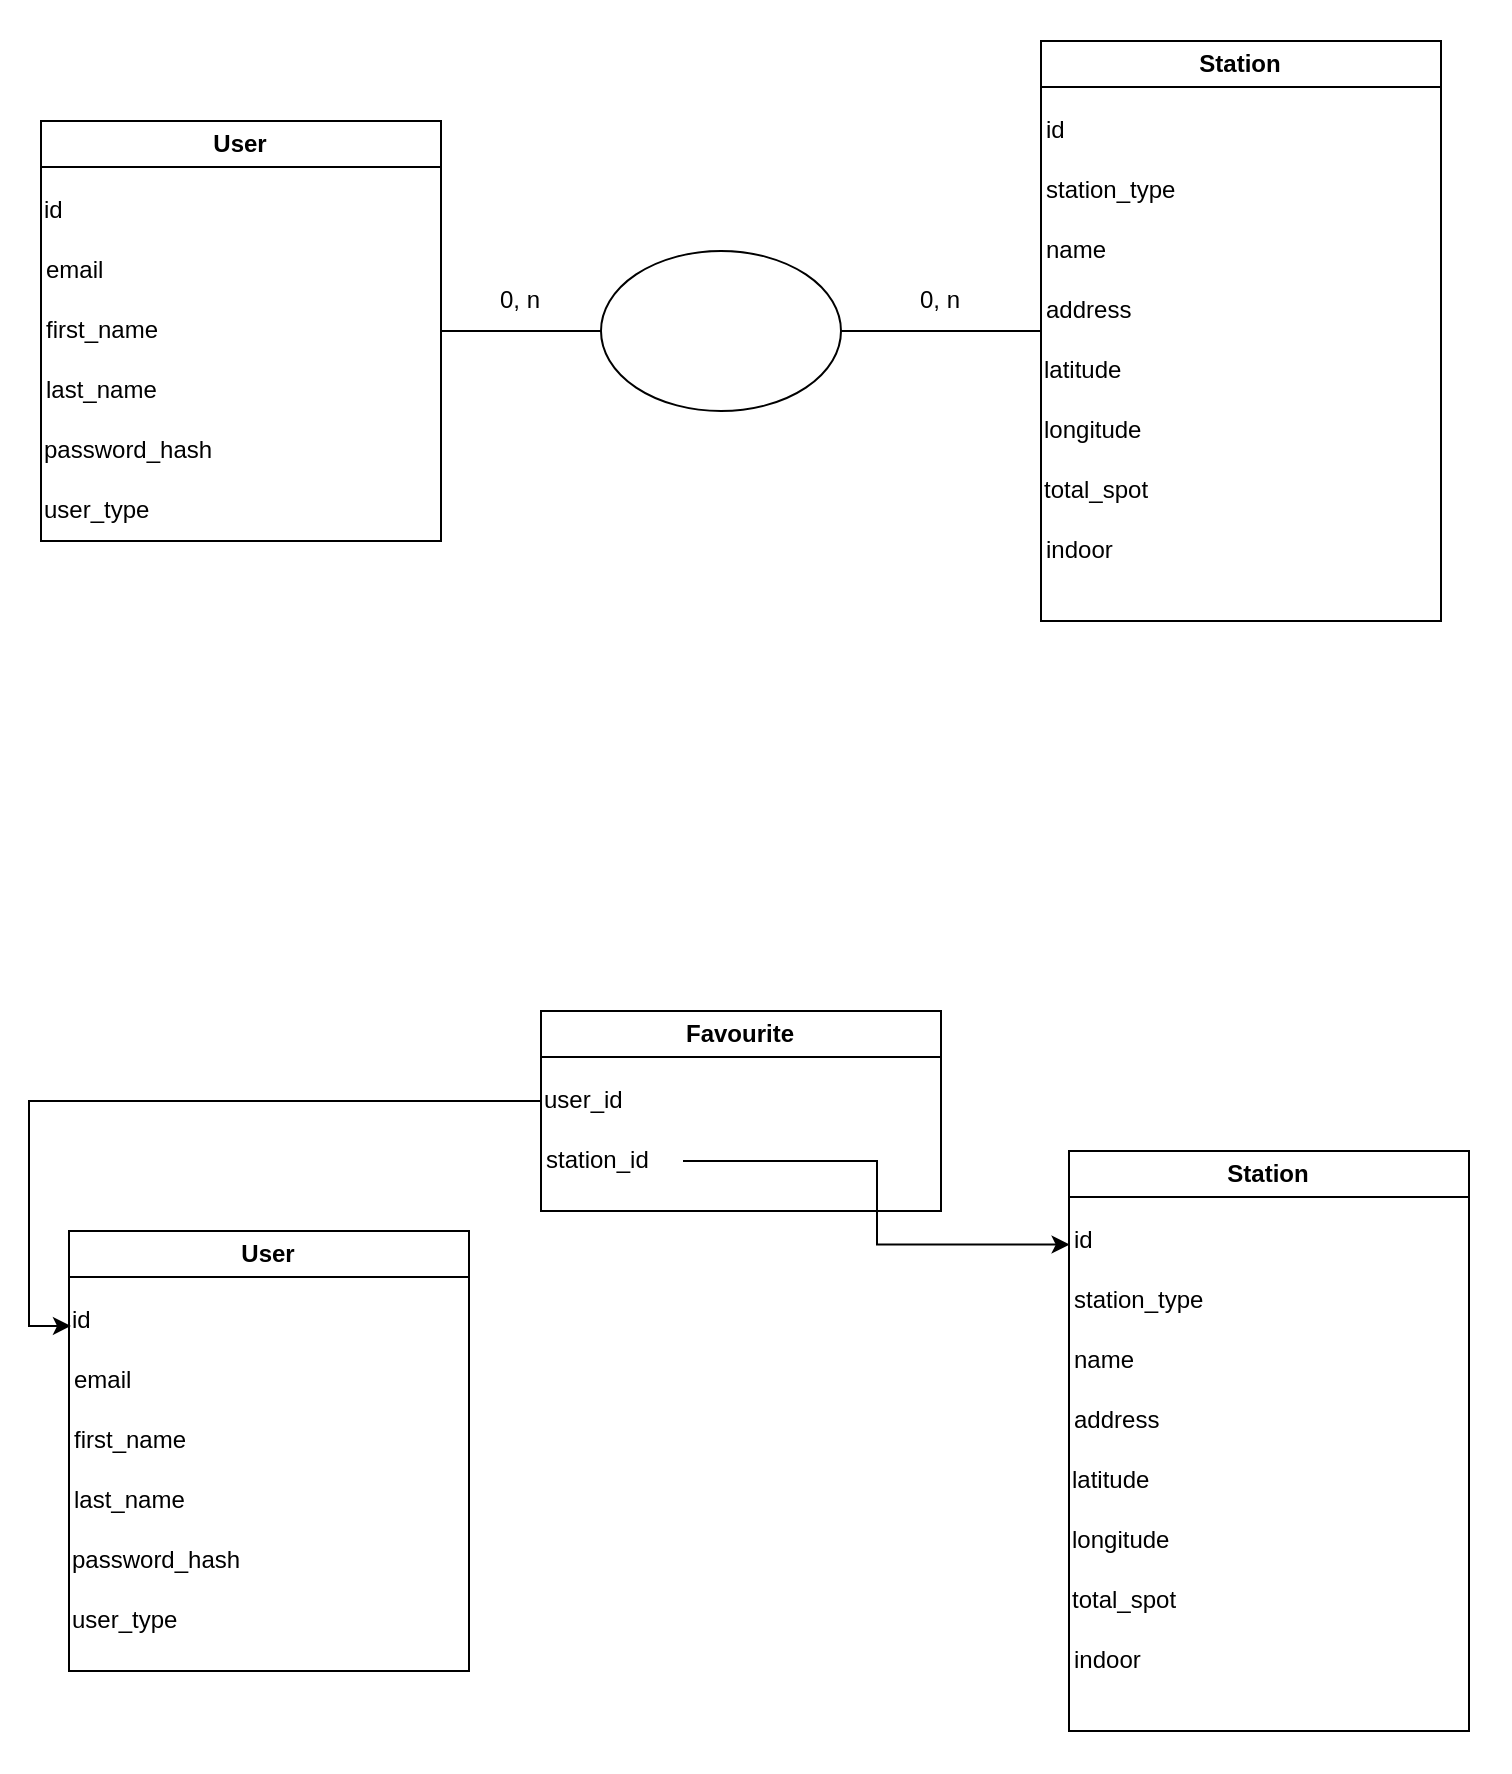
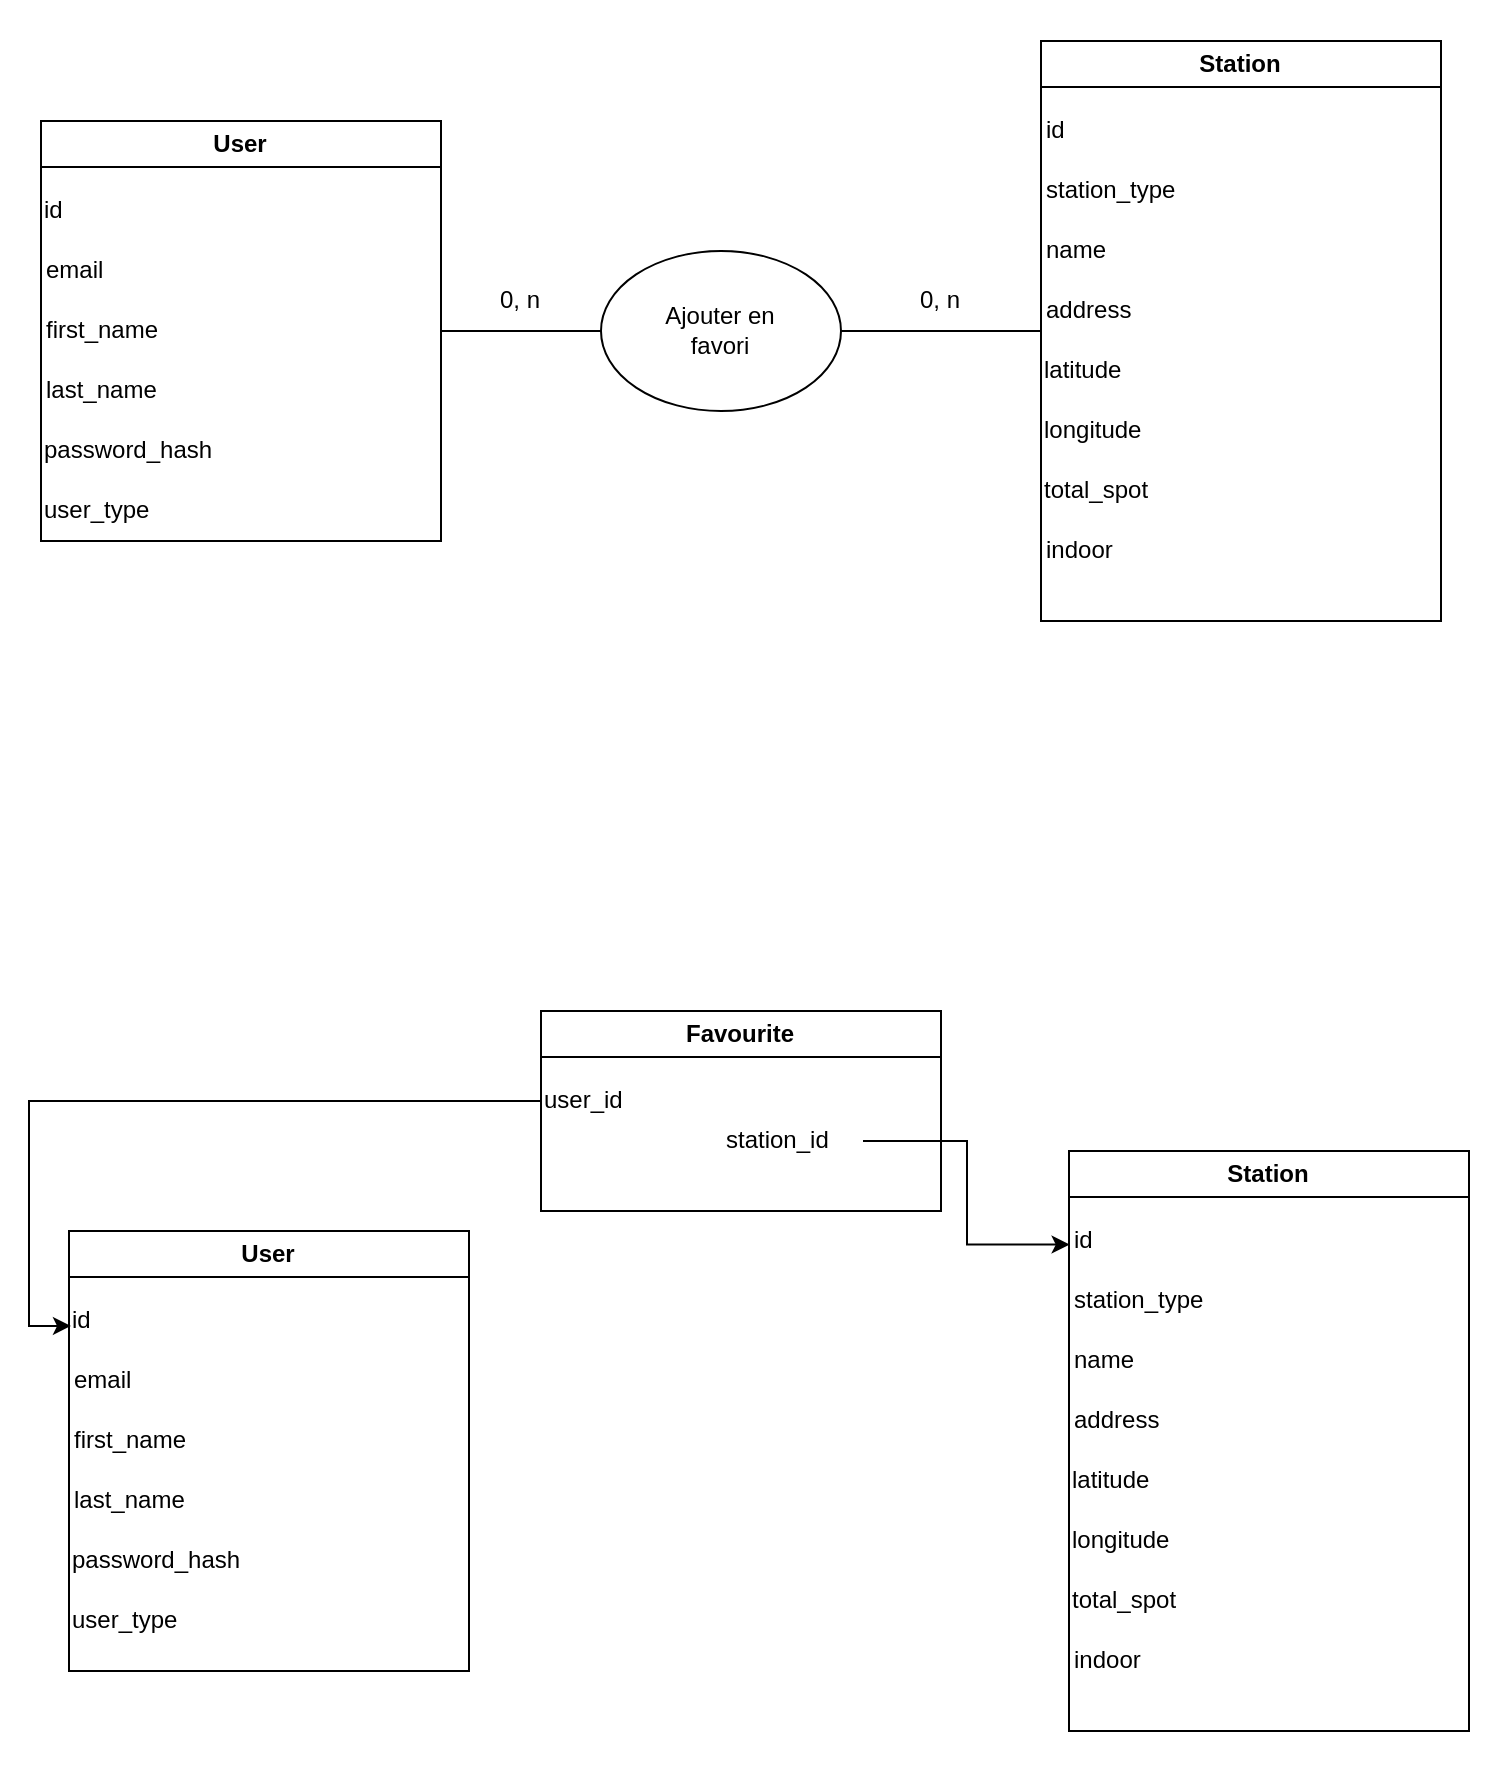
node "Ajouter en favori": added
node "station_id": moved (613, 1161) -> (793, 1141)
